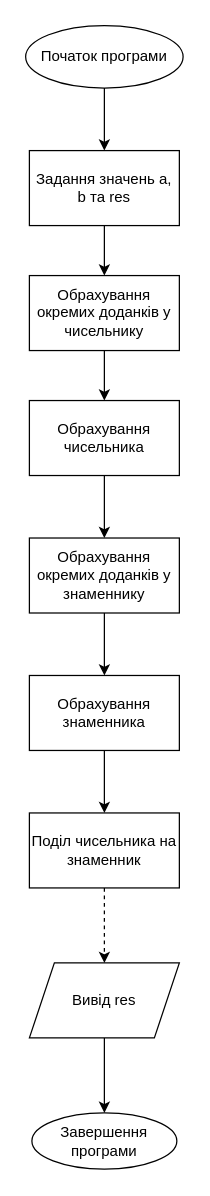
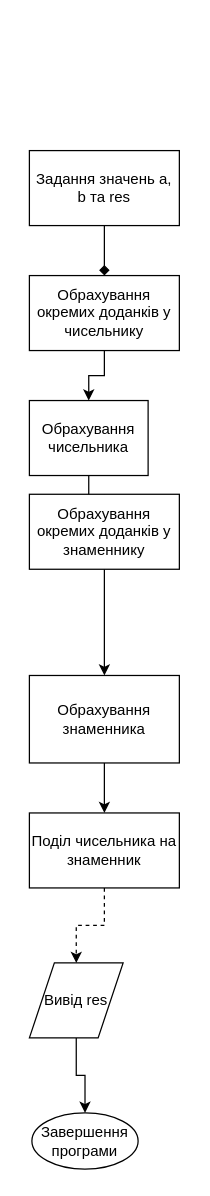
node "Початок програми": removed
edge "Початок програми" -> "Задання значень a, b та res": removed
edge "Задання значень a, b та res" -> "Обрахування окремих доданків у чисельнику": arrowhead classic -> diamond
node "Обрахування чисельника": size 150x75 -> 119x75
node "Обрахування окремих доданків у знаменнику": moved (104, 576) -> (104, 532)
node "Обрахування знаменника": size 150x75 -> 150x88
node "Вивід res": size 150x75 -> 94x75
node "Завершення програми": size 145x56 -> 106x56
